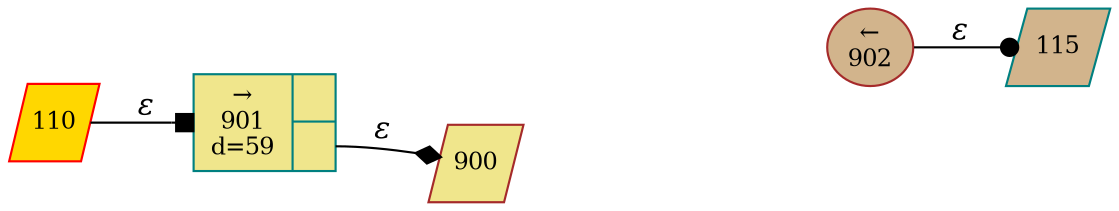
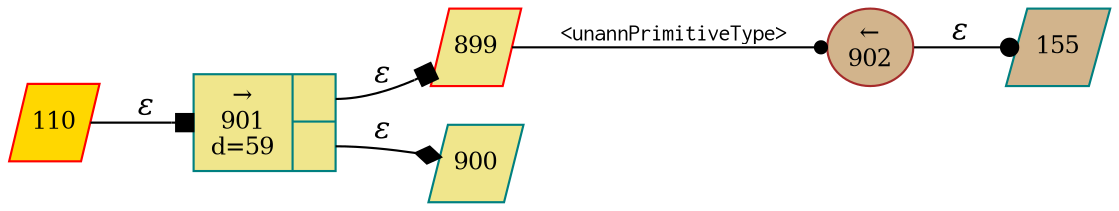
node "899": added
node "115": label "115" -> "155"
node "900": color brown -> teal
